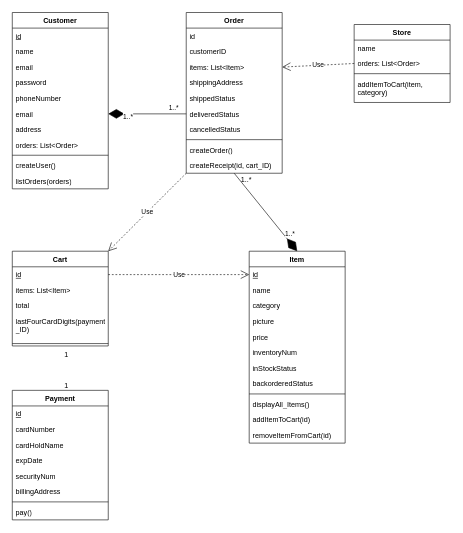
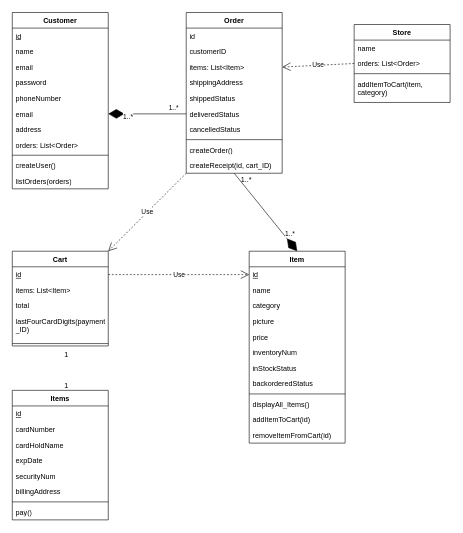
node "Payment": label "Payment" -> "Items"
